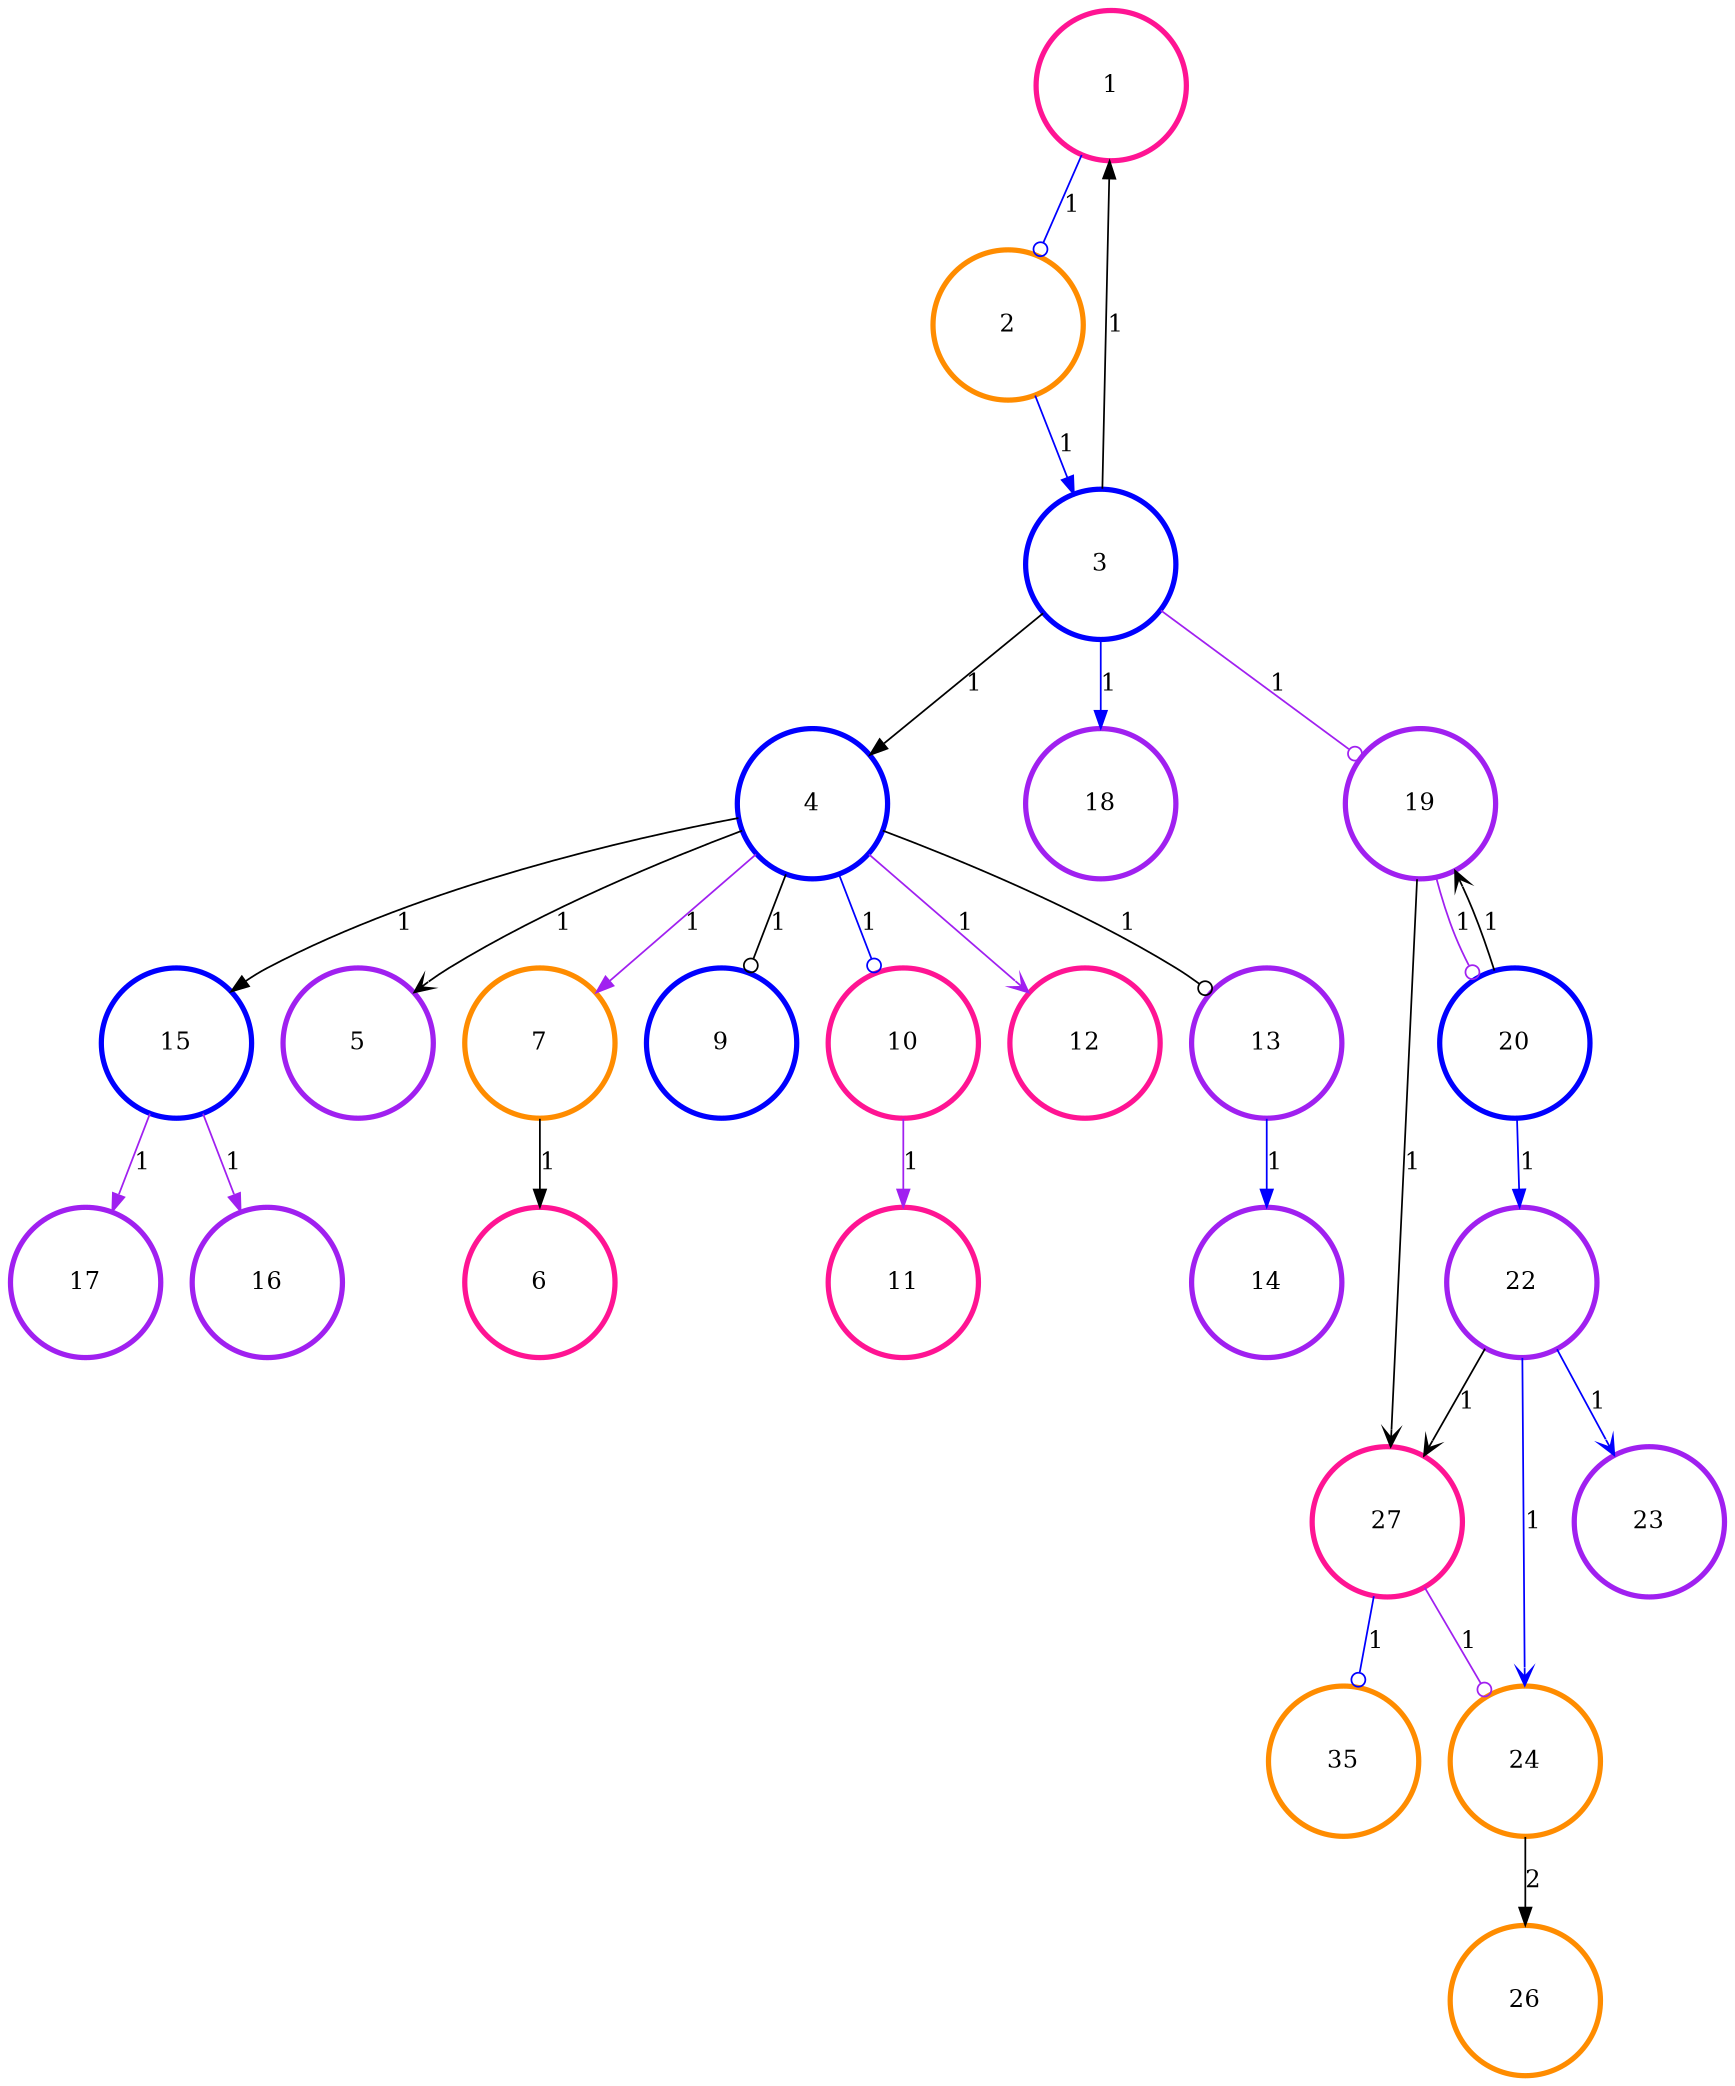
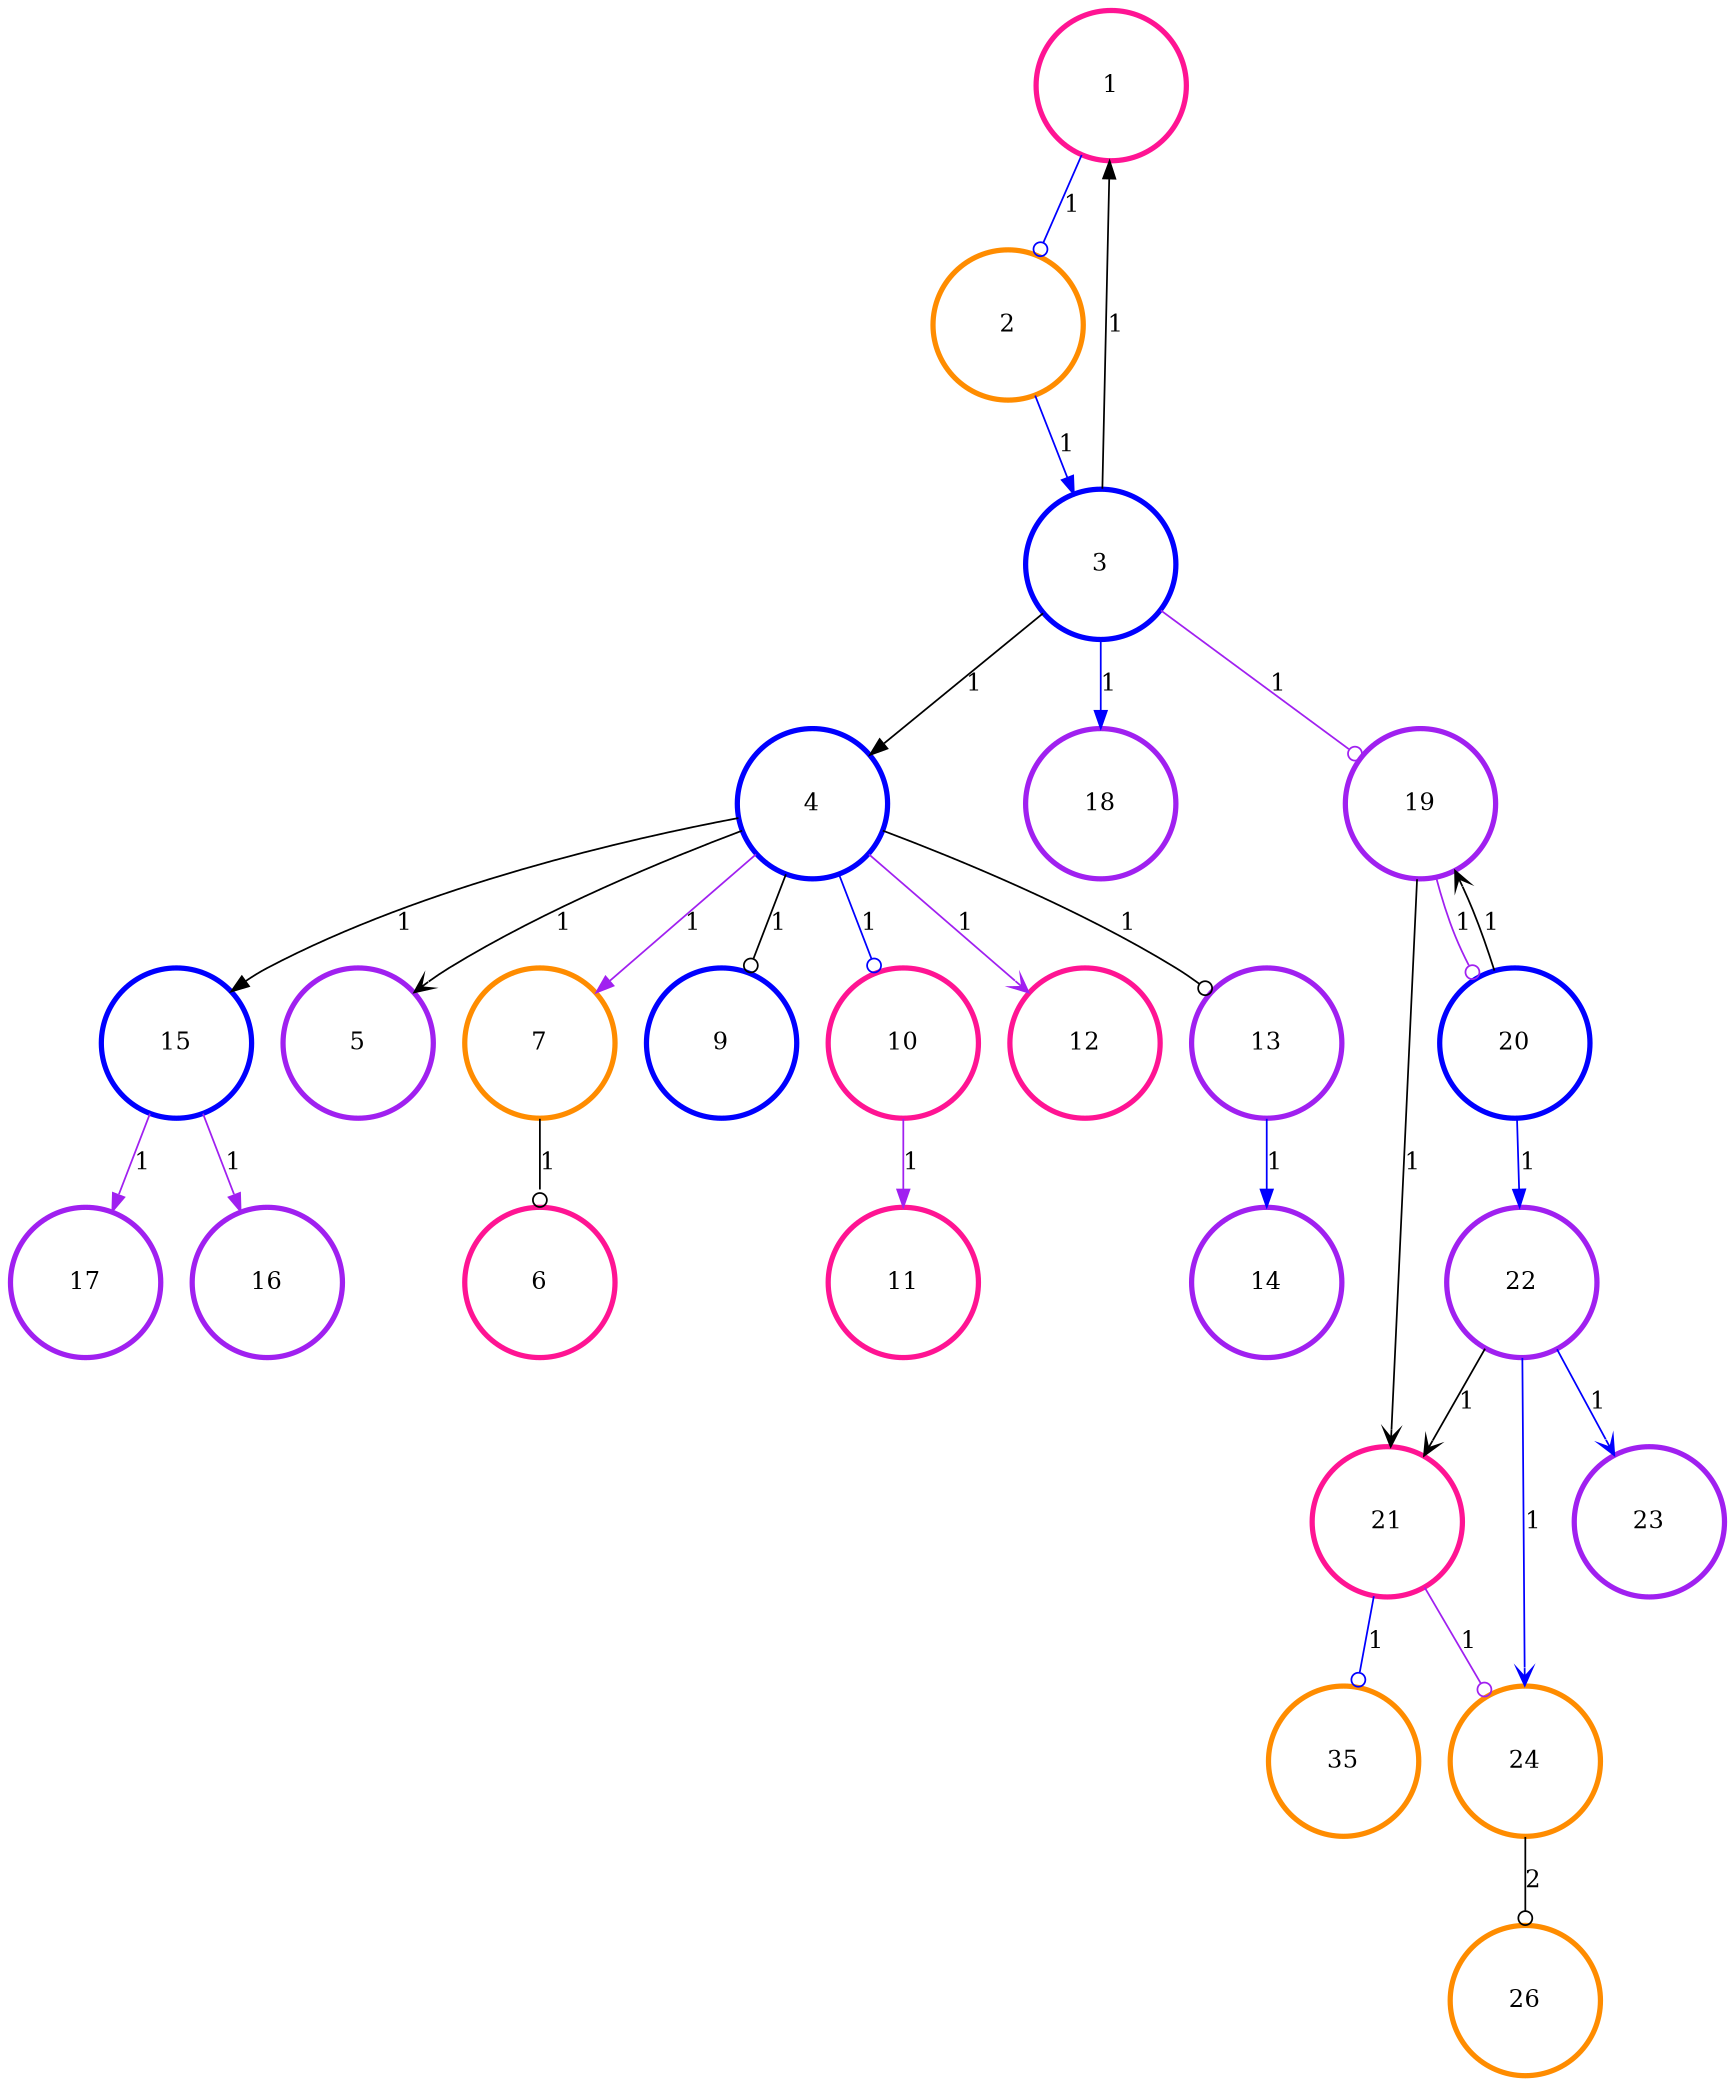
edge "7" -> "6": arrowhead normal -> odot
node "27": label "27" -> "21"
edge "24" -> "26": arrowhead normal -> odot
